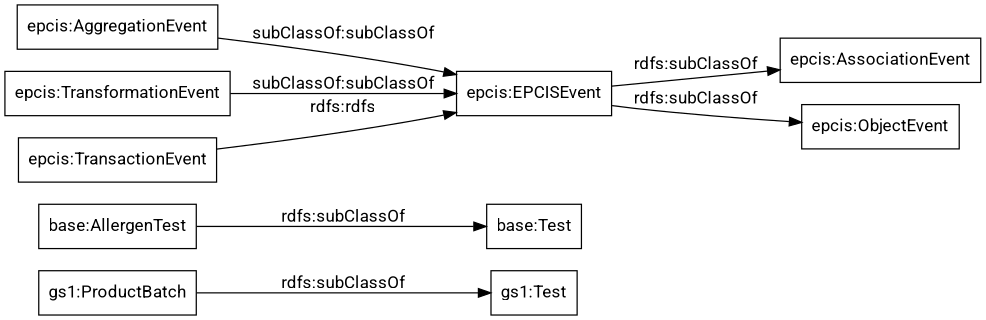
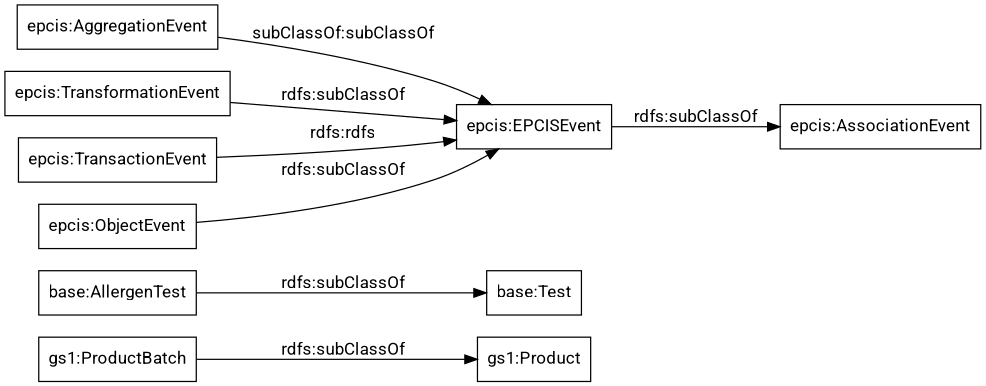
edge "epcis:TransformationEvent" -> "epcis:EPCISEvent": label "subClassOf:subClassOf" -> "rdfs:subClassOf"
edge "epcis:EPCISEvent" -> "epcis:ObjectEvent": reversed
node "gs1:Test": label "gs1:Test" -> "gs1:Product"
